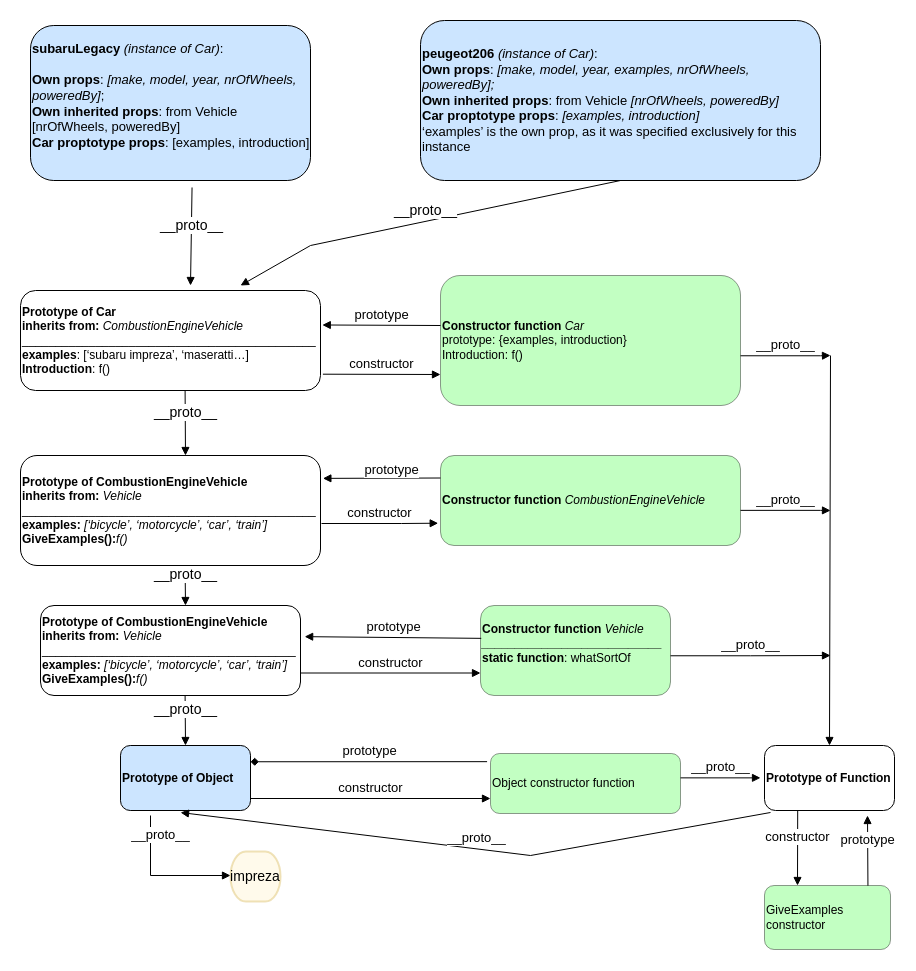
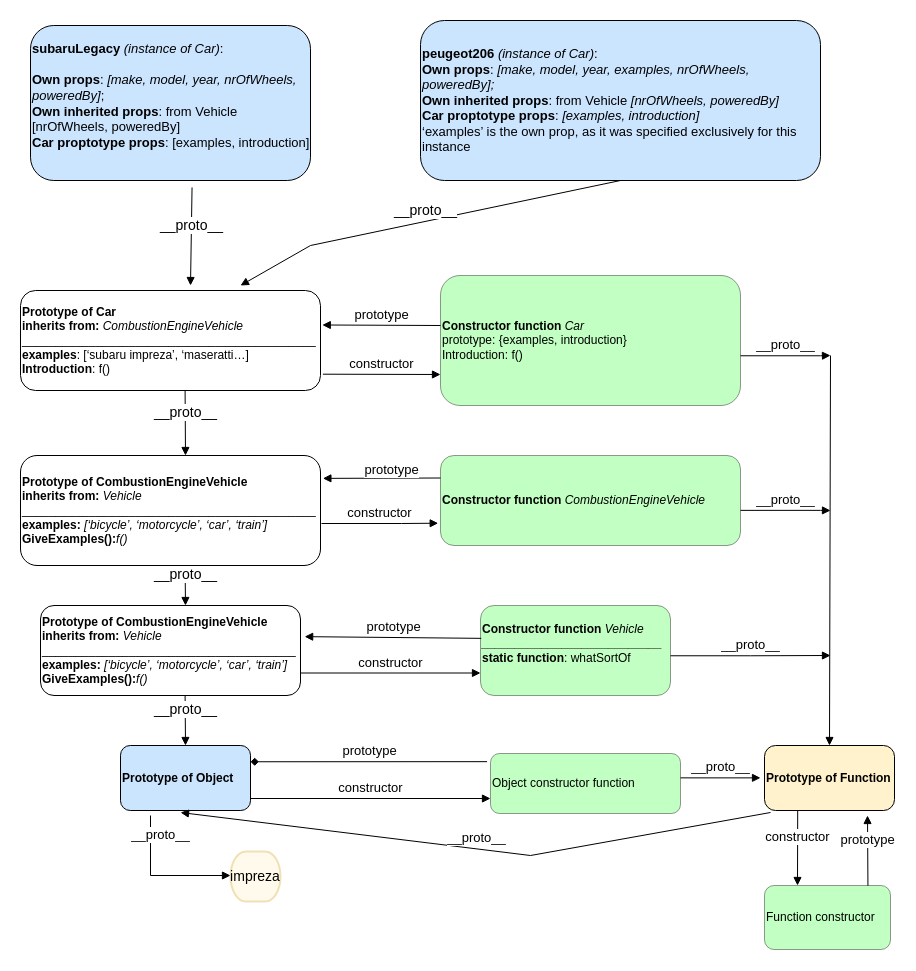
node "Prototype of Function": fillcolor #ffffff -> #fff2cc
node "GiveExamples constructor": label "GiveExamples constructor" -> "Function constructor"
